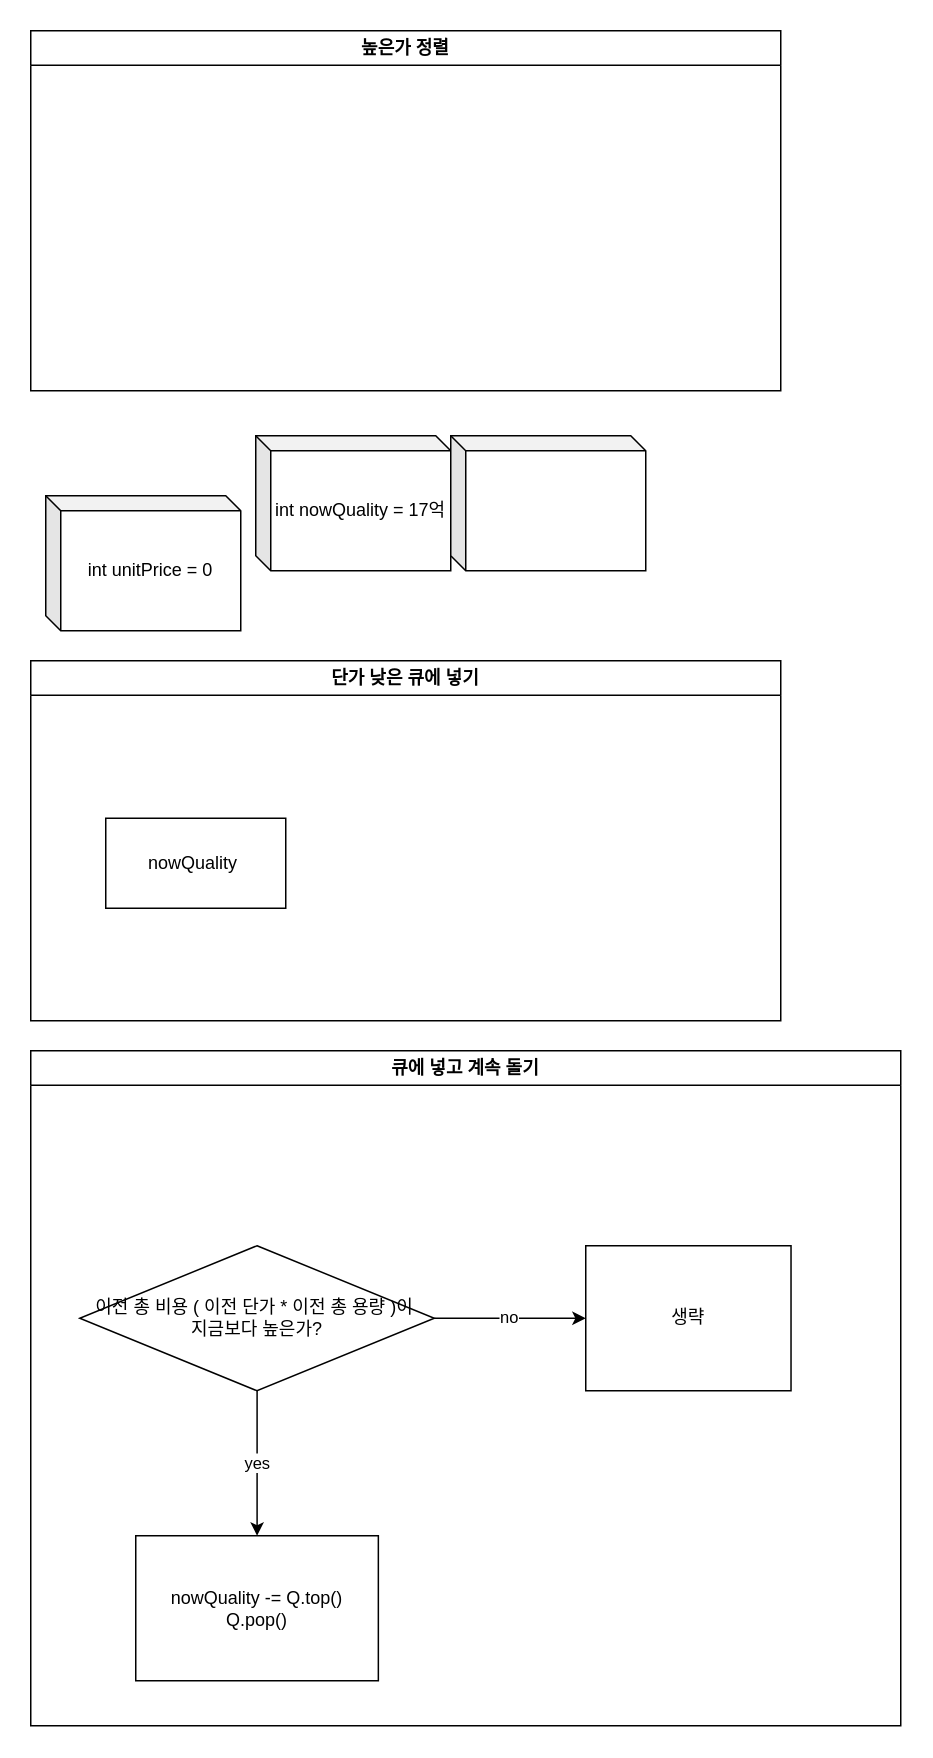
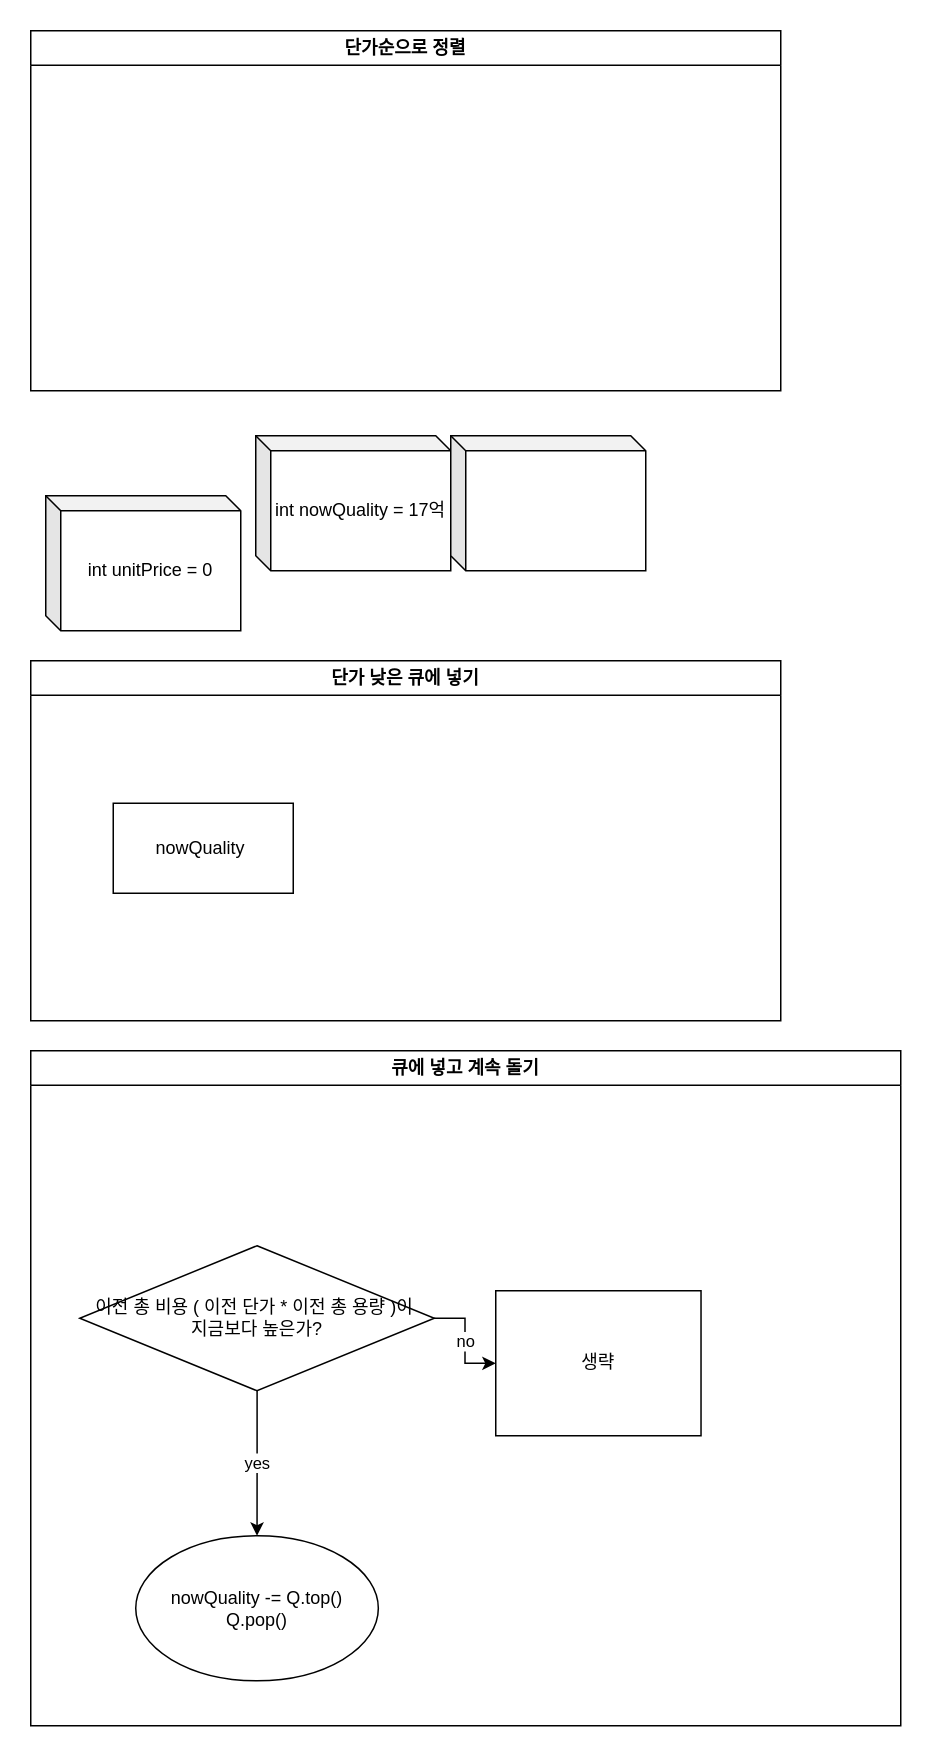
node "높은가 정렬": label "높은가 정렬" -> "단가순으로 정렬"
node "nowQuality": moved (196, 863) -> (203, 848)
node "생략": moved (688, 1318) -> (598, 1363)
node "nowQuality -= Q.top() Q.pop()": shape rectangle -> ellipse
